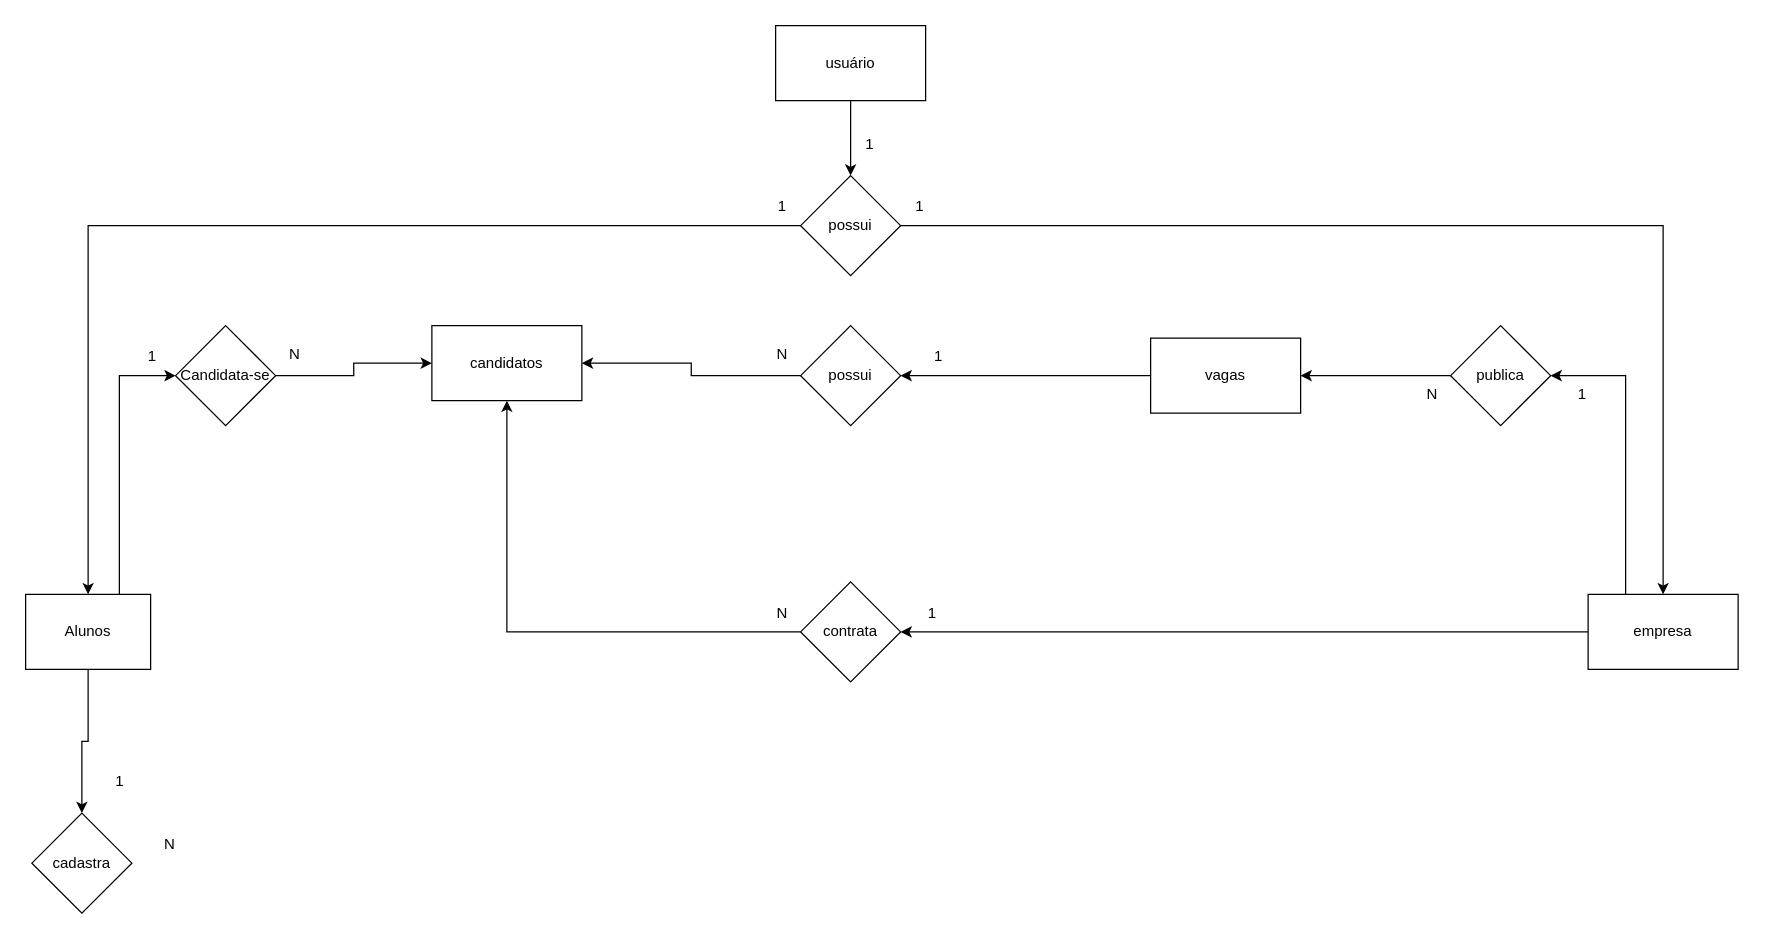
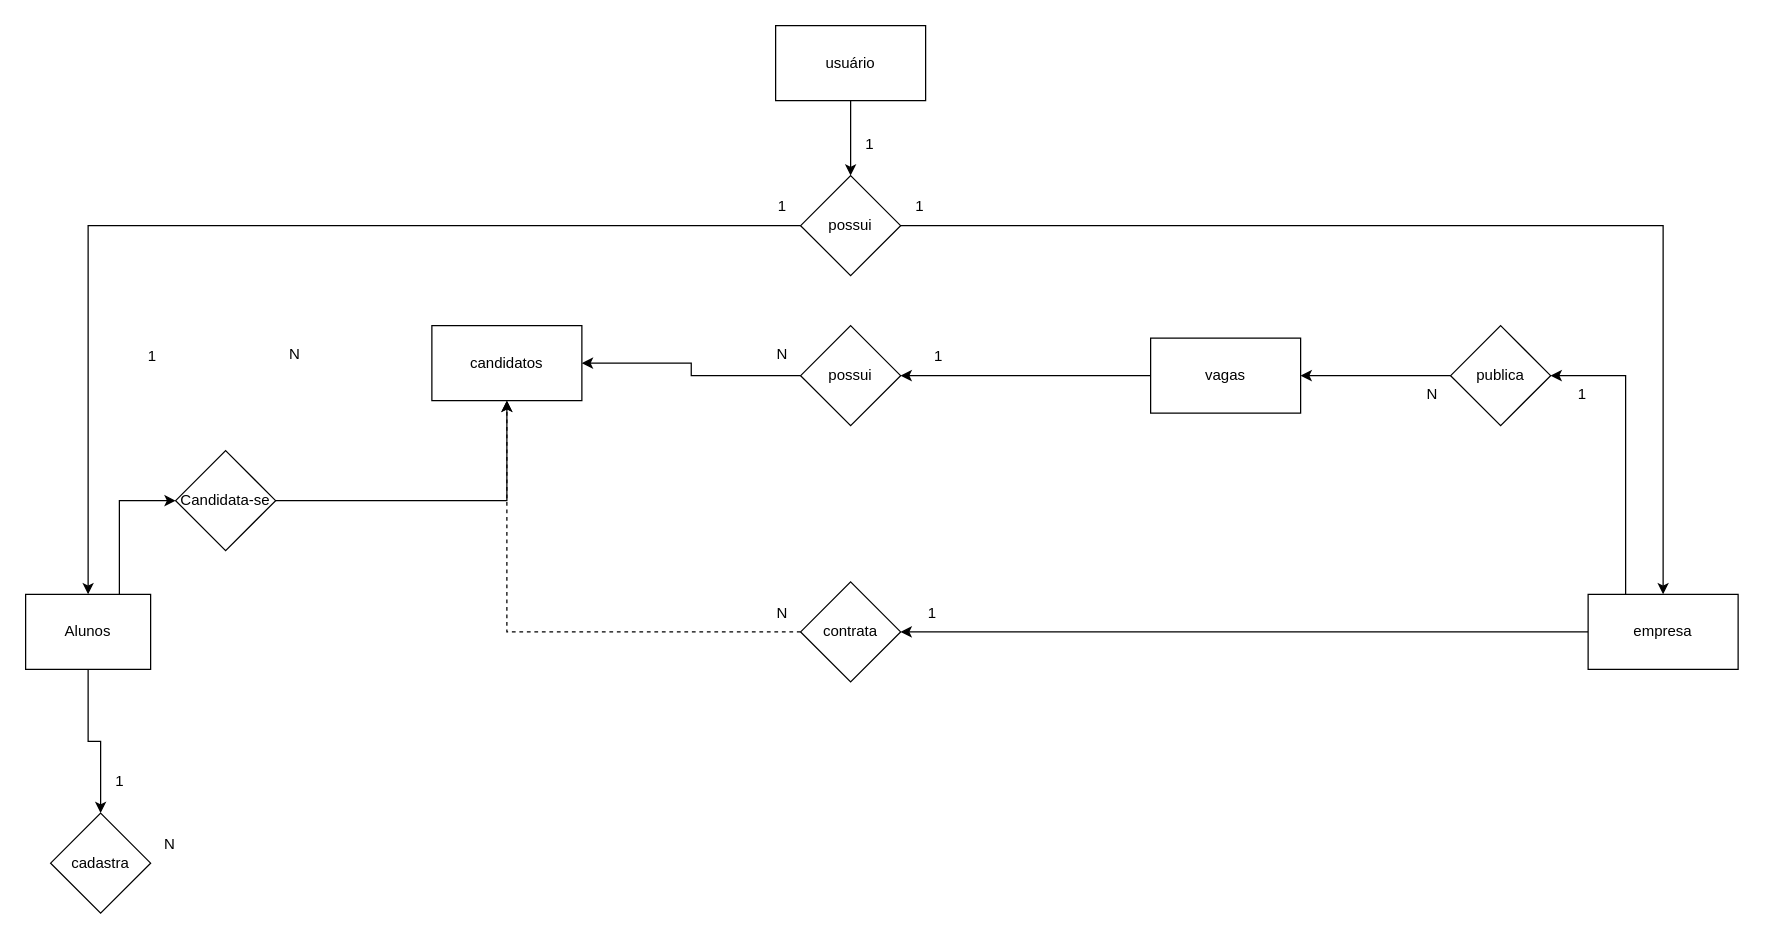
node "Candidata-se": moved (226, 376) -> (226, 501)
edge "contrata" -> "candidatos": style solid -> dashed
node "cadastra": moved (82, 863) -> (101, 863)
